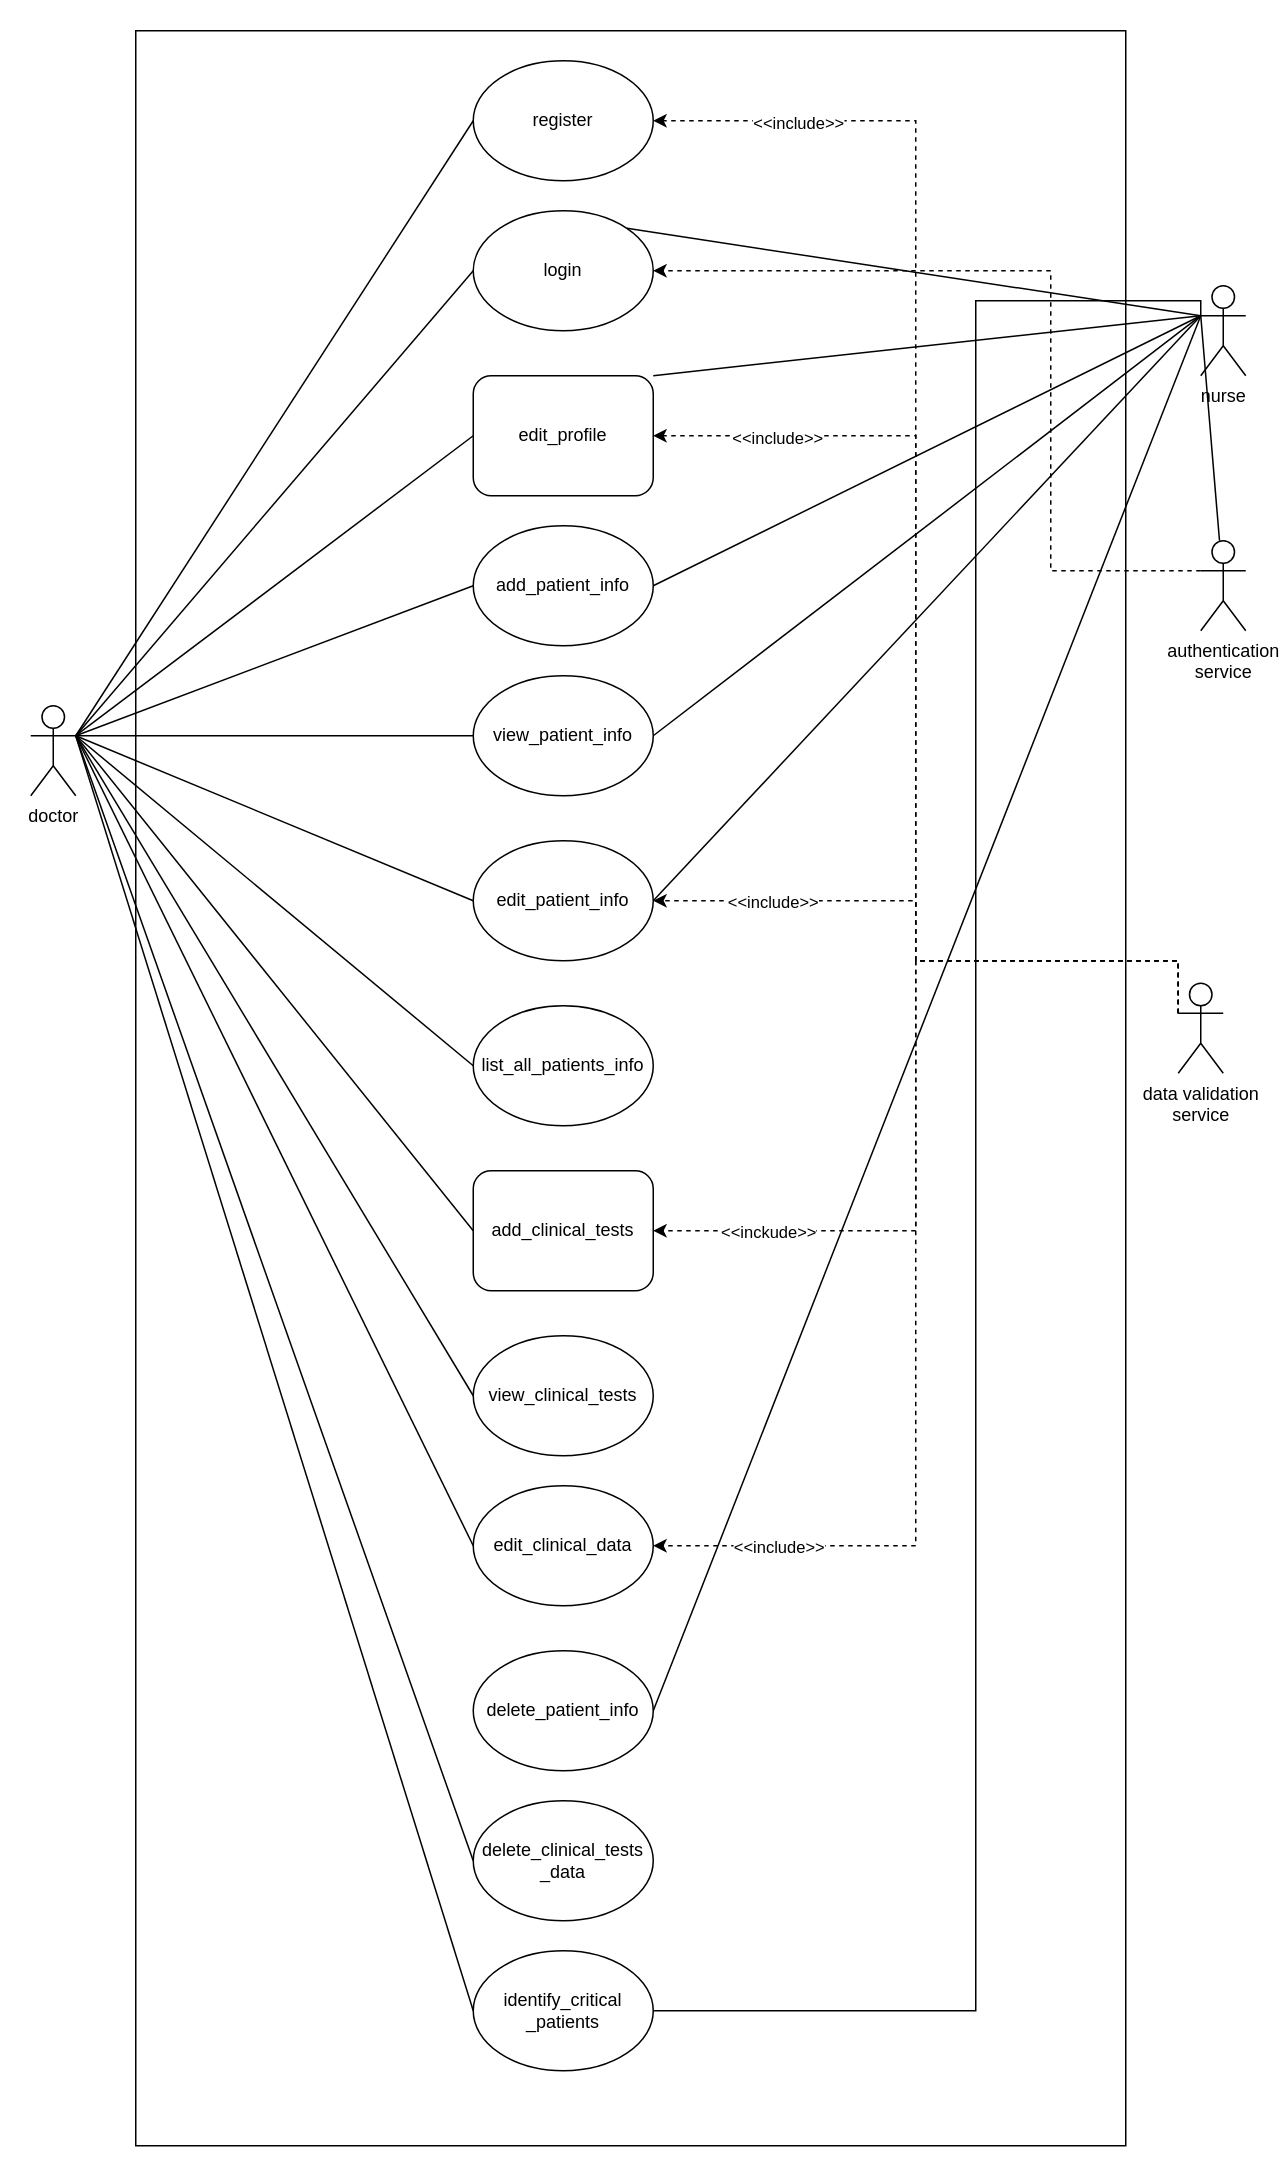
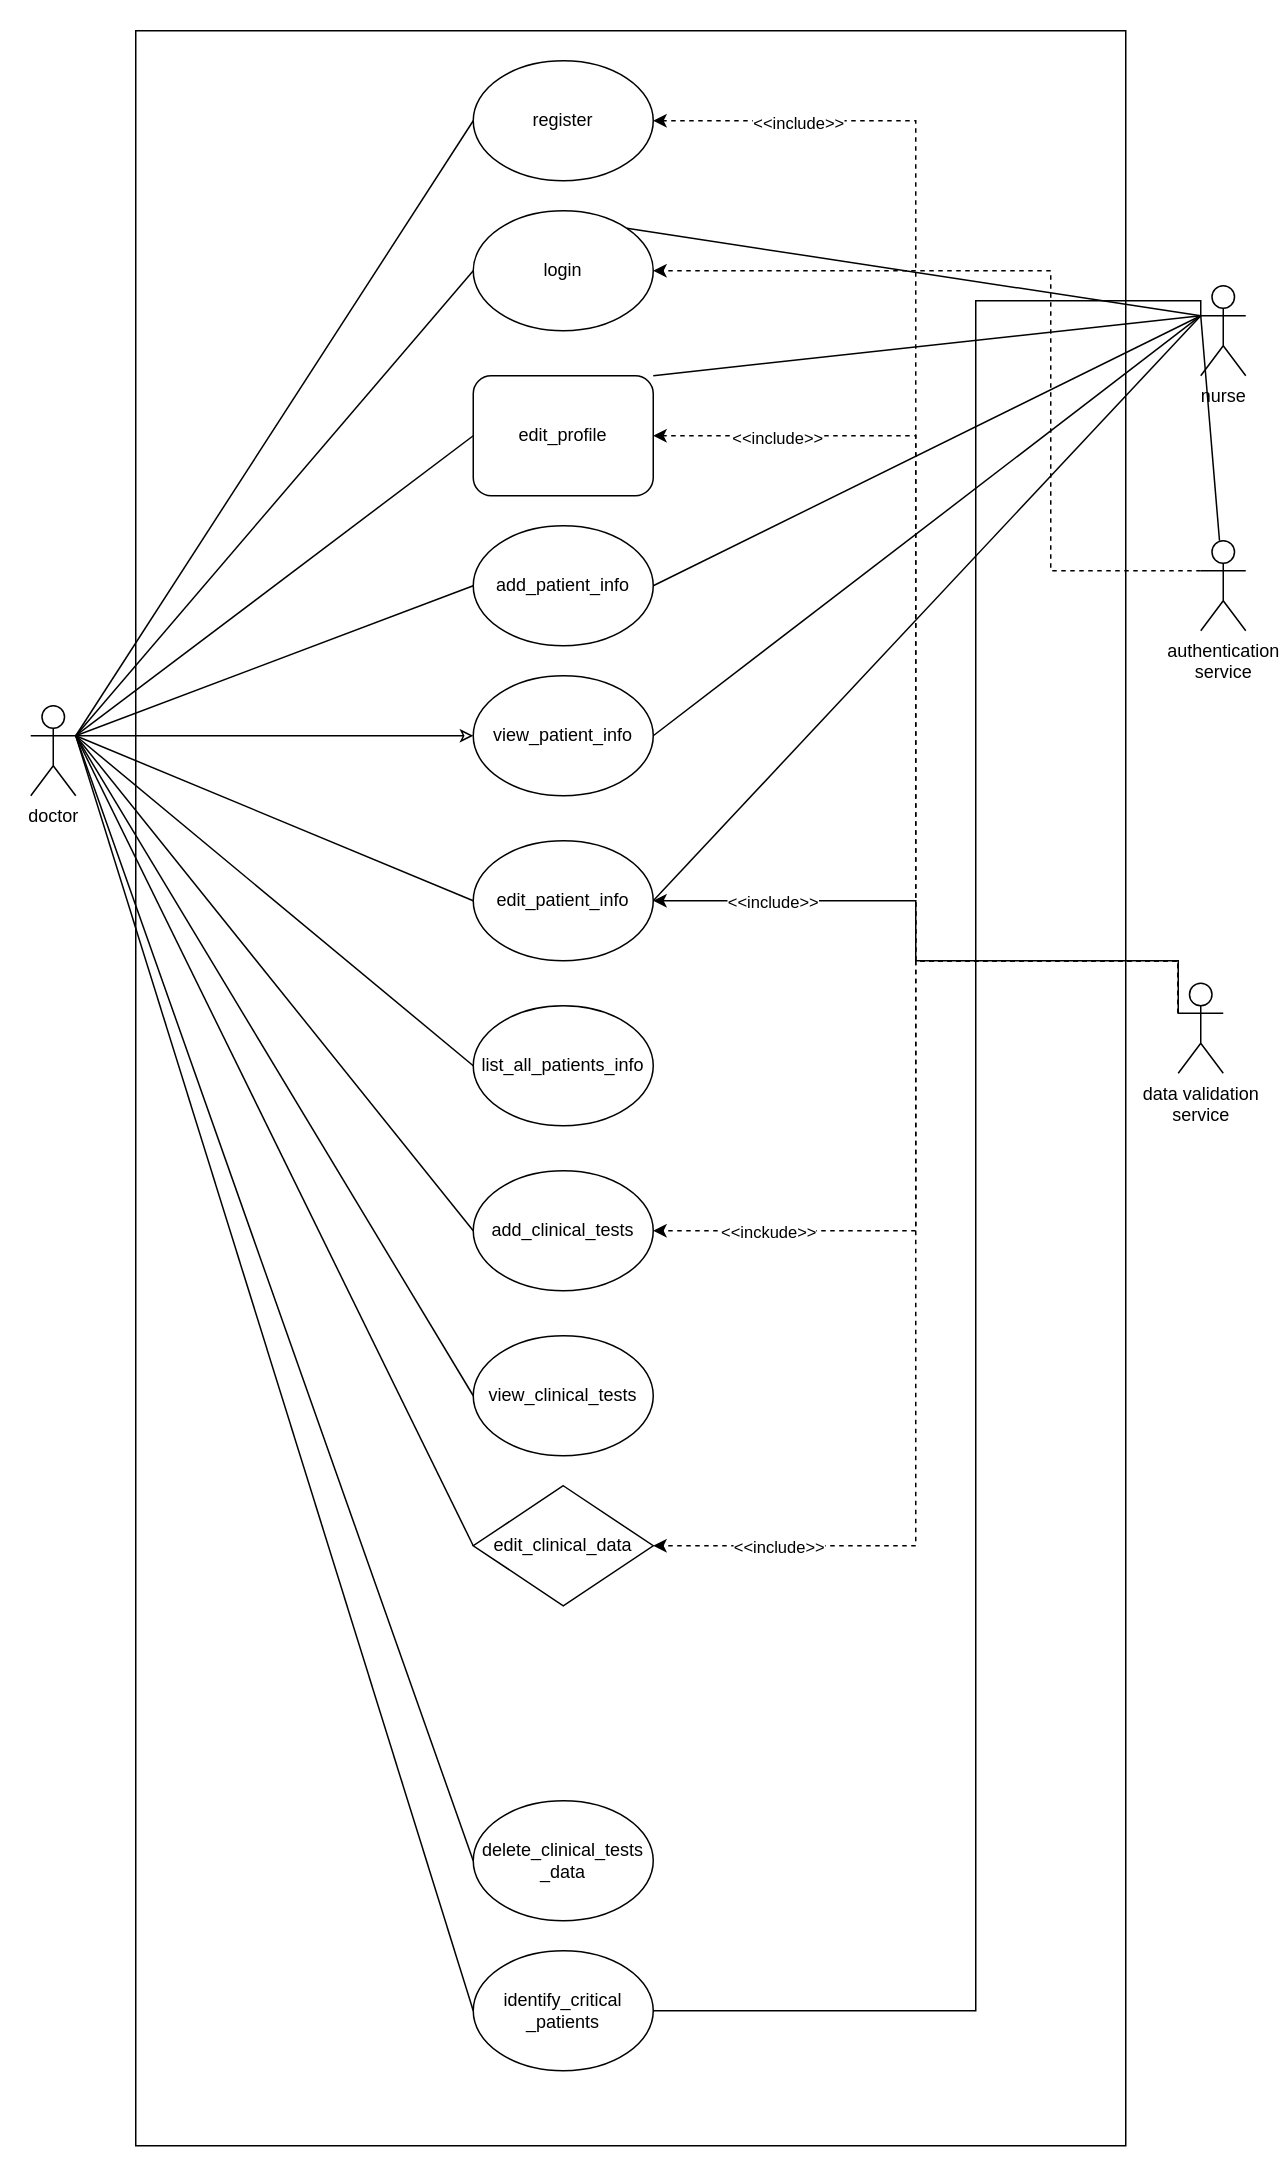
edge "view_patient_info" -- "doctor": arrowhead none -> classic
edge "data validation service" -> "edit_patient_info": style dashed -> solid
node "add_clinical_tests": shape rounded rectangle -> ellipse
edge "nurse" -- "delete_patient_info": removed
node "edit_clinical_data": shape ellipse -> diamond
node "delete_patient_info": removed
